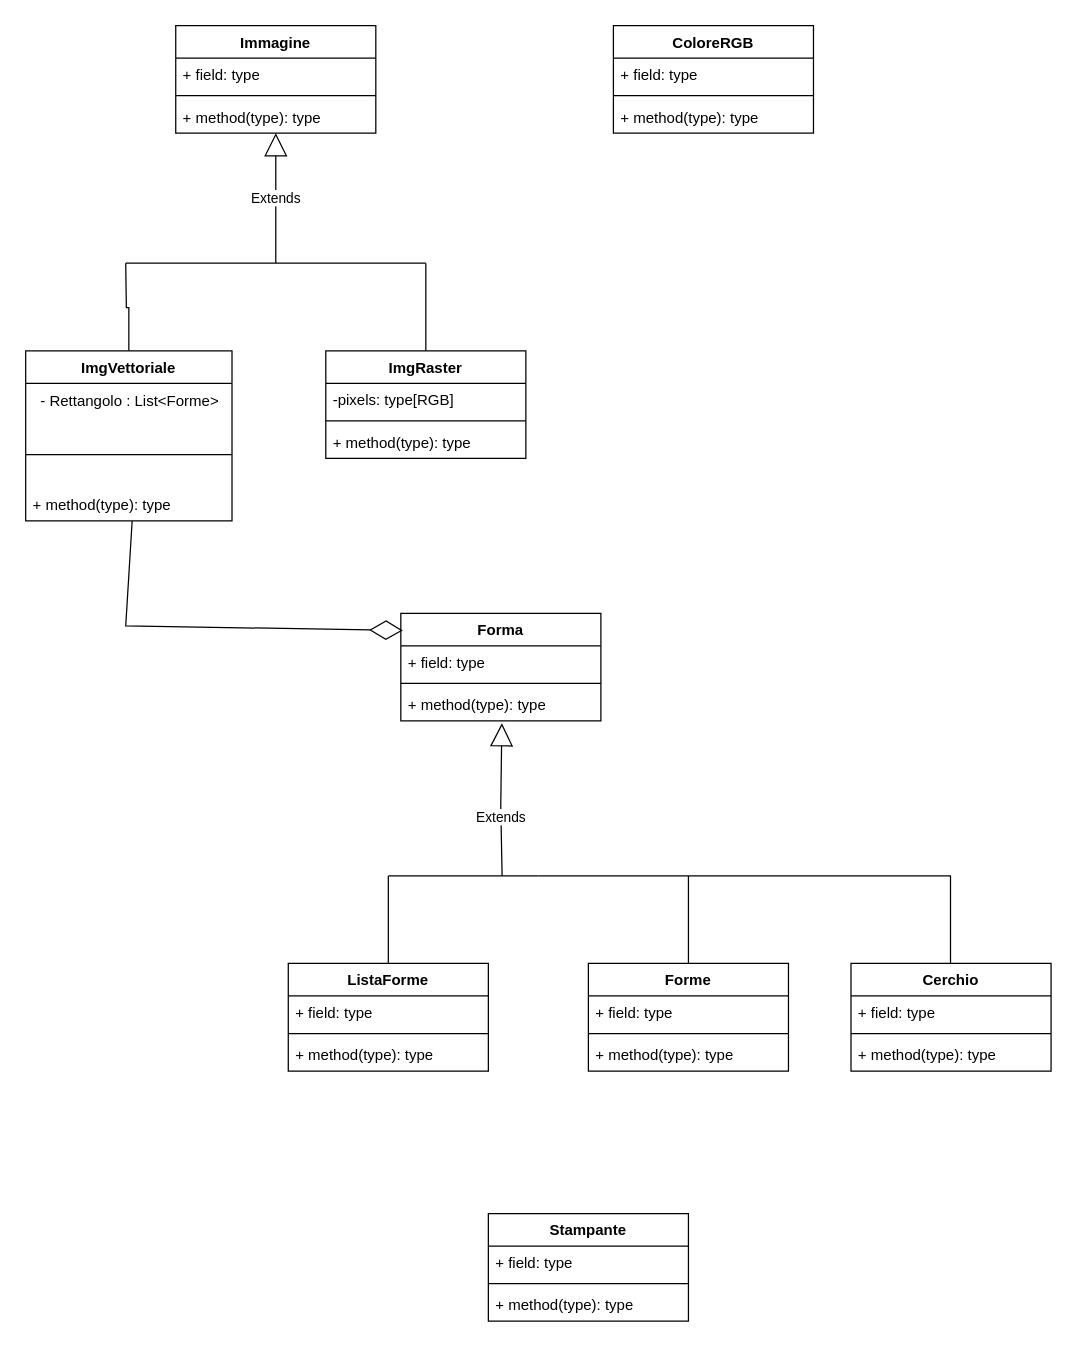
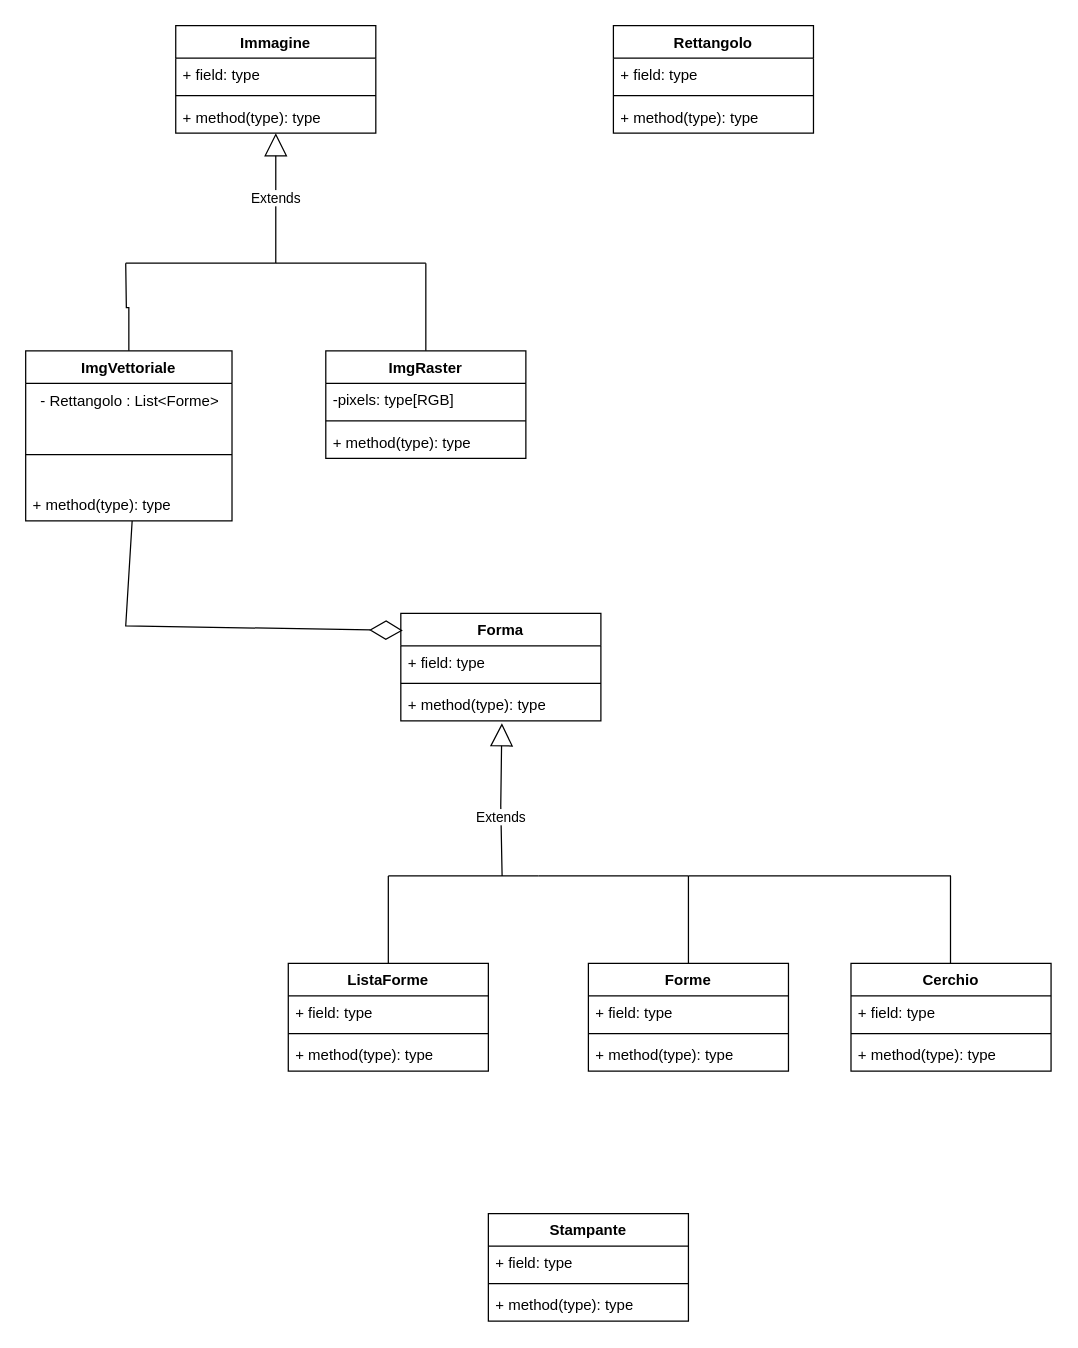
node "ColoreRGB": label "ColoreRGB" -> "Rettangolo"
